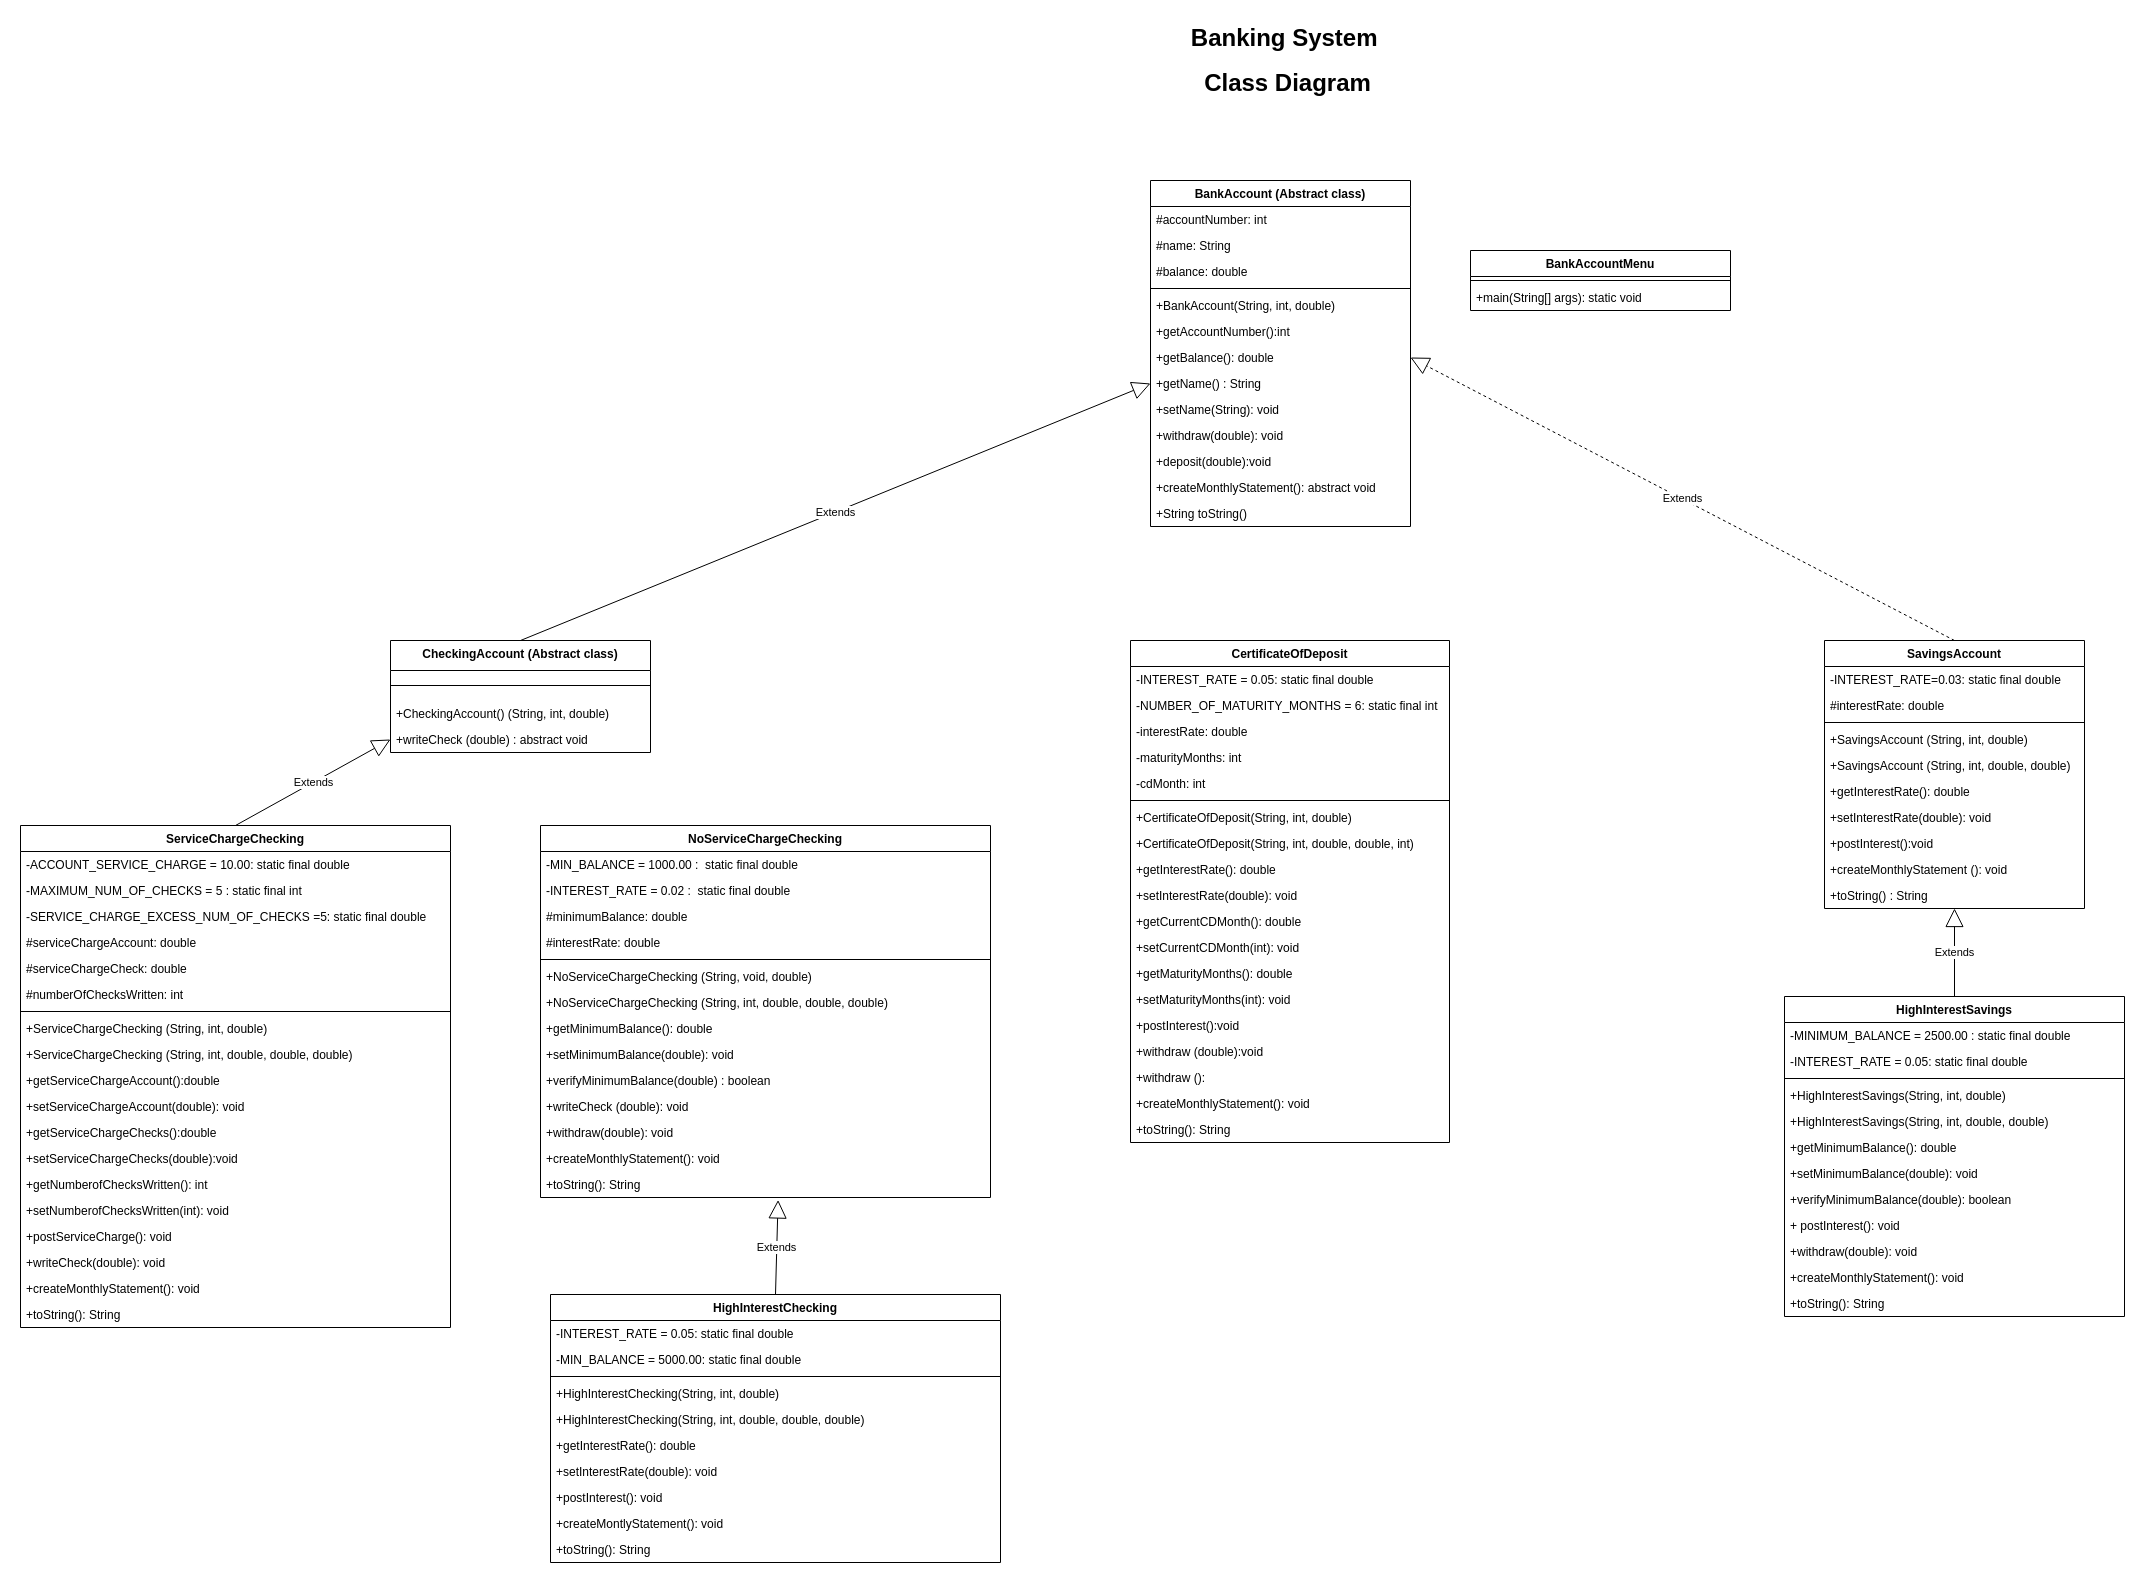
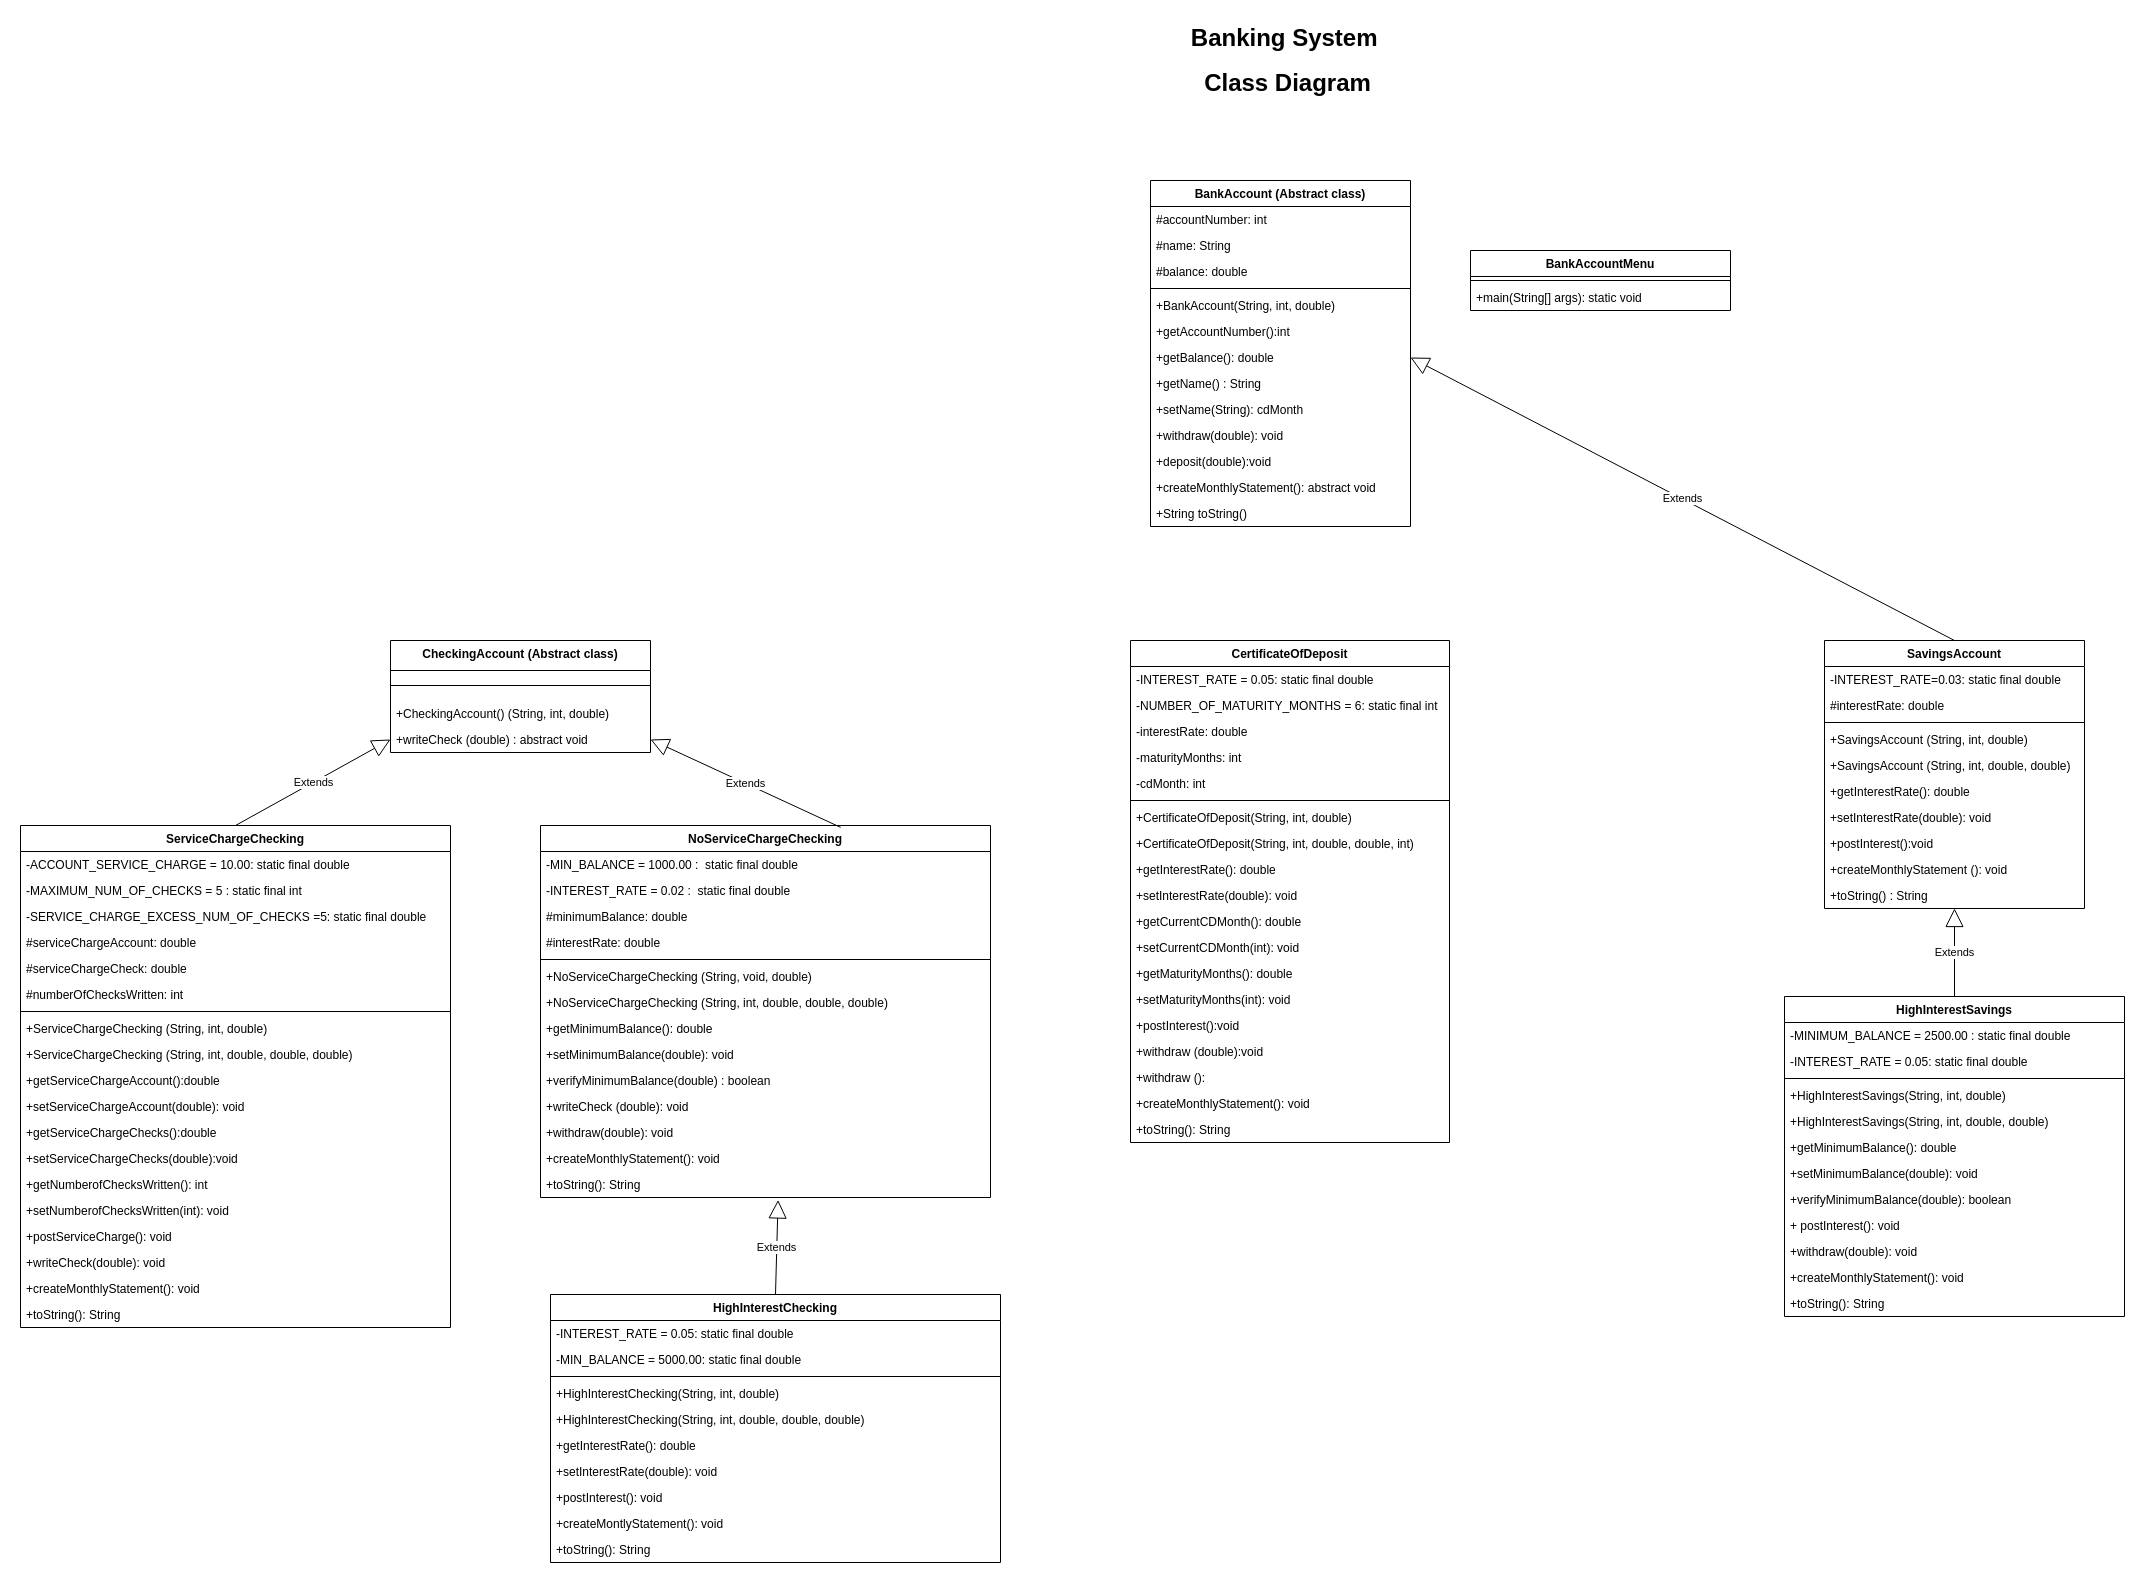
node "+setName(String): void": label "+setName(String): void" -> "+setName(String): cdMonth"
edge "CheckingAccount (Abstract class)" -> "+getName() : String": removed, label "Extends"
edge "SavingsAccount" -> "+getBalance(): double": style dashed -> solid
edge "NoServiceChargeChecking" -> "+writeCheck (double) : abstract void": added, label "Extends"
